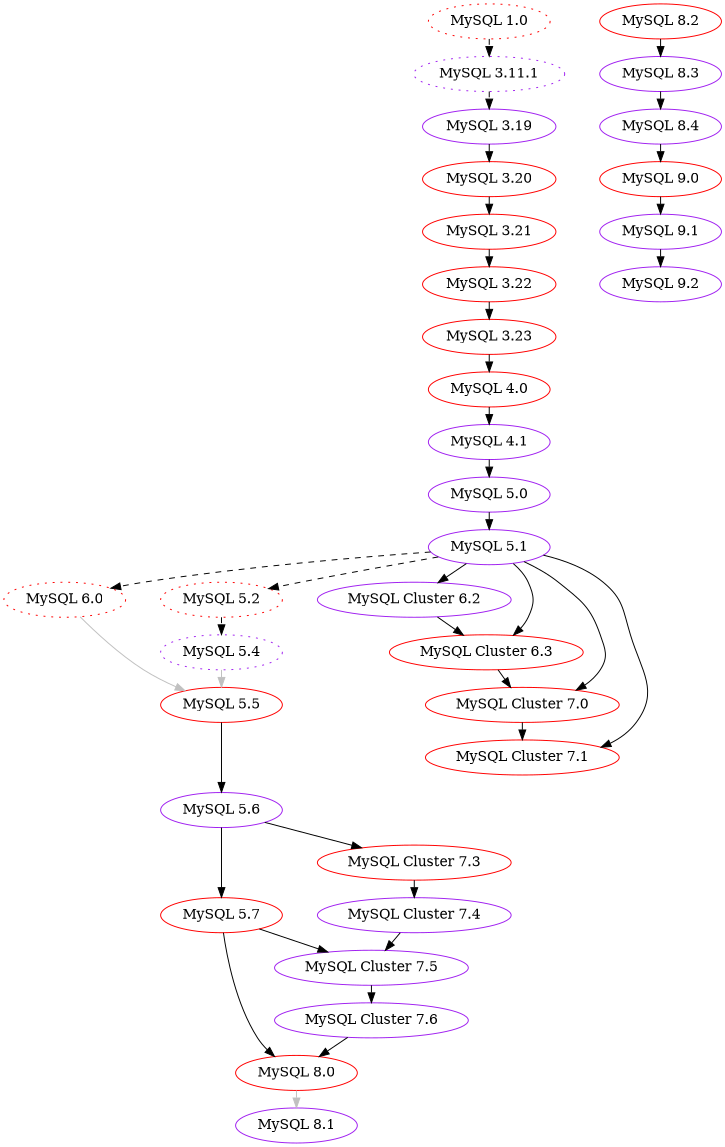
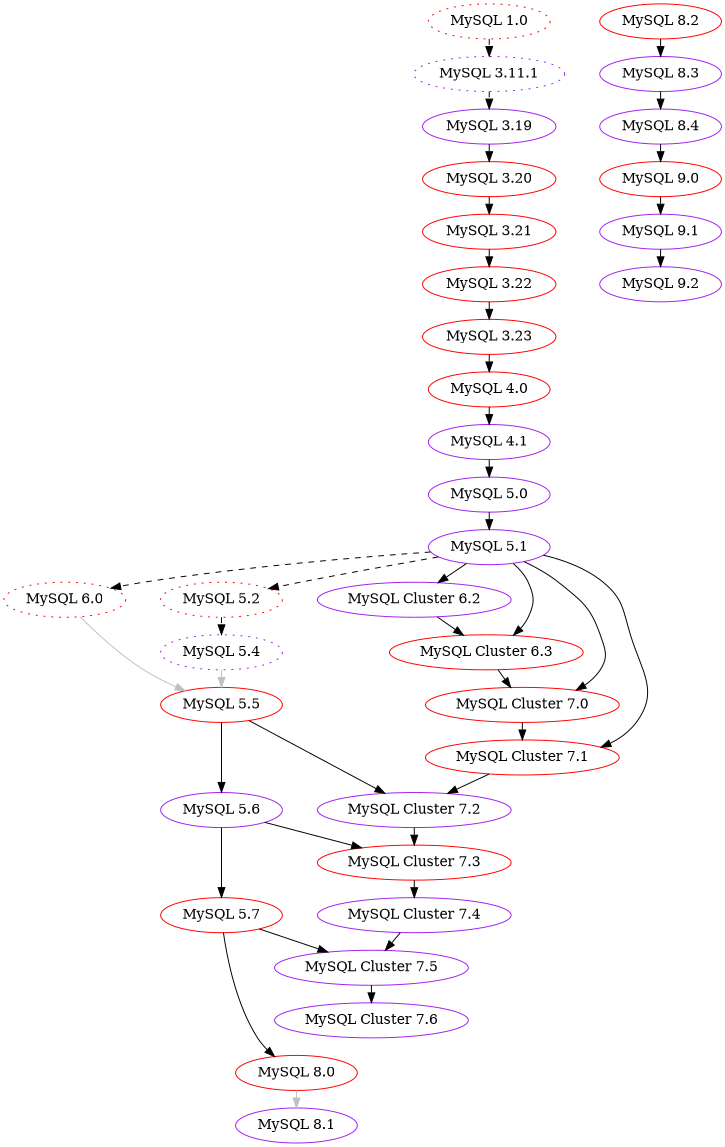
node "MySQL Cluster 7.2": added
edge "MySQL Cluster 7.6" -> "MySQL 8.0": removed
